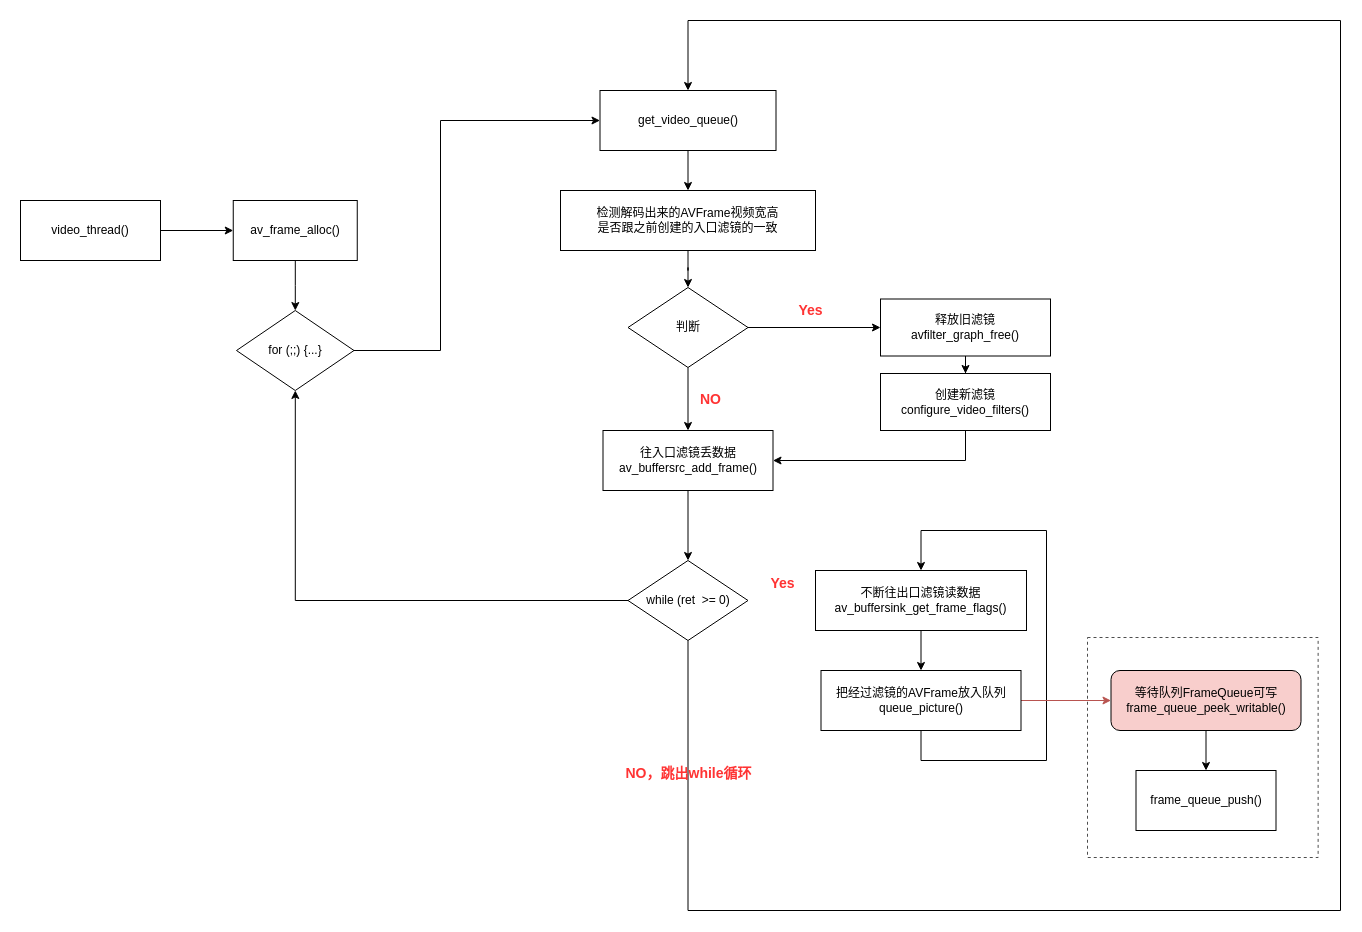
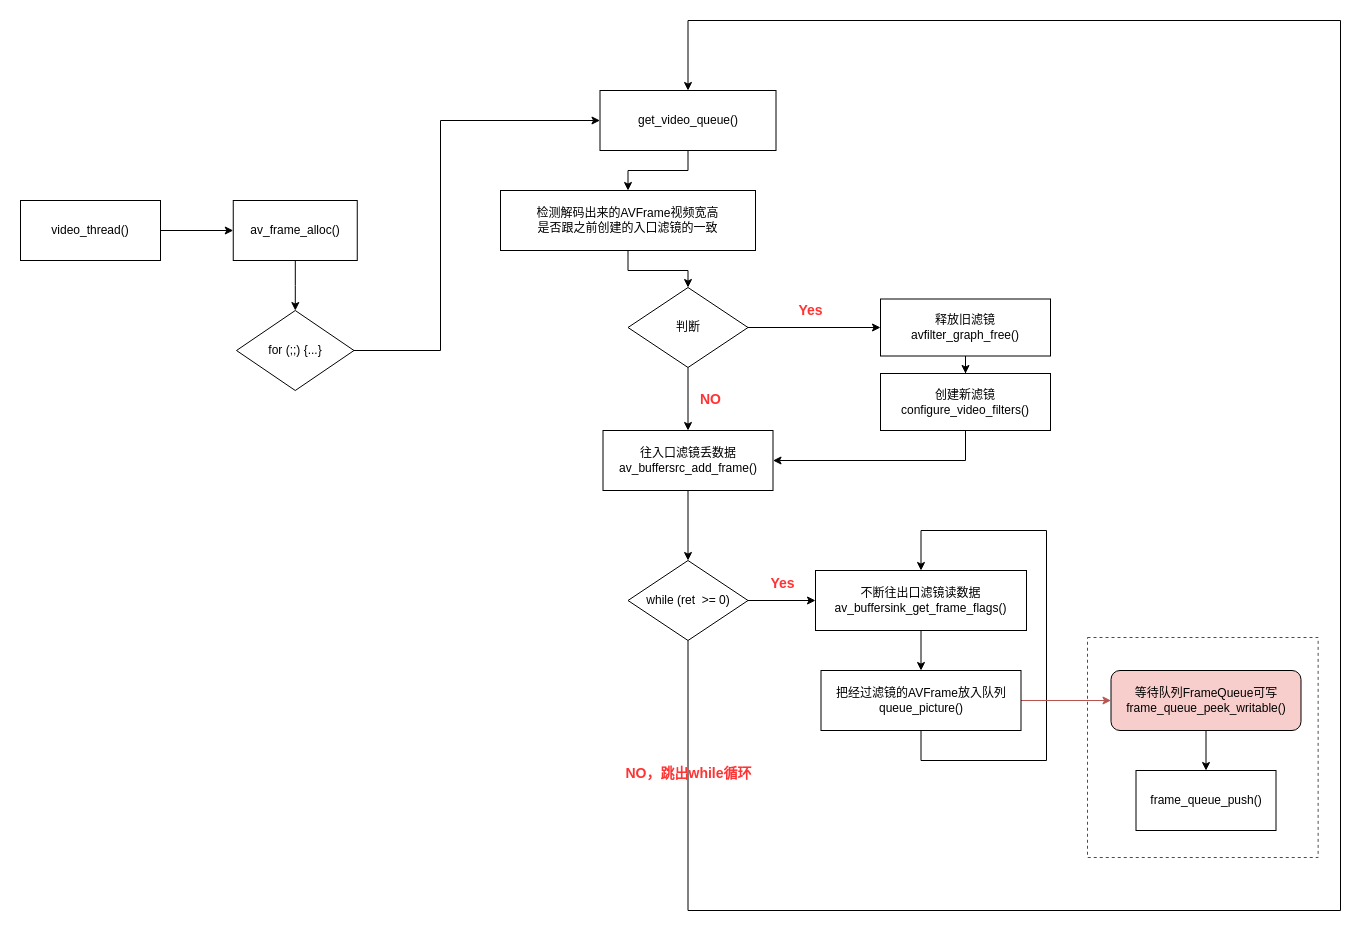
node "检测解码出来的AVFrame视频宽高 是否跟之前创建的入口滤镜的一致": moved (688, 221) -> (628, 221)
edge "while (ret >= 0)" -> "for (;;) {...}": now "while (ret >= 0)" -> "不断往出口滤镜读数据 av_buffersink_get_frame_flags()"
